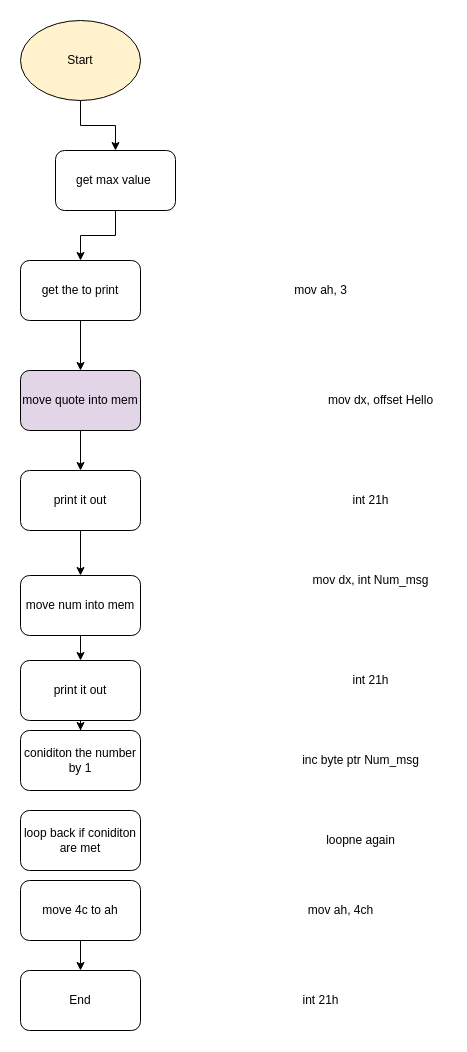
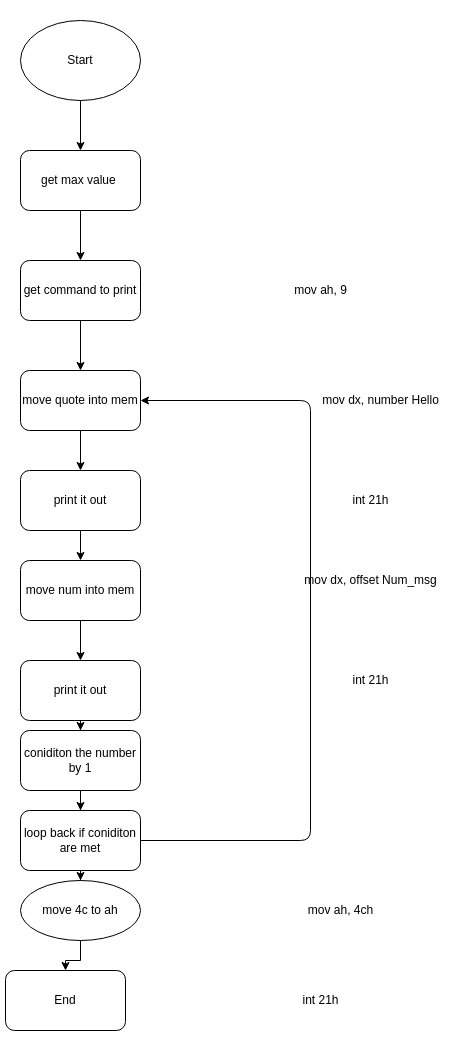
node "Start": fillcolor #fff2cc -> #ffffff
node "get max value": moved (116, 181) -> (81, 181)
node "get the to print": label "get the to print" -> "get command to print"
node "mov ah, 3": label "mov ah, 3" -> "mov ah, 9"
node "move quote into mem": fillcolor #e1d5e7 -> #ffffff
node "mov dx, offset Hello": label "mov dx, offset Hello" -> "mov dx, number Hello"
node "mov dx, int Num_msg": label "mov dx, int Num_msg" -> "mov dx, offset Num_msg"
node "move num into mem": moved (81, 606) -> (81, 591)
edge "loop back if coniditon are met" -> "move quote into mem": added
node "inc byte ptr Num_msg": removed
edge "coniditon the number by 1" -> "loop back if coniditon are met": added
node "loopne again": removed
edge "loop back if coniditon are met" -> "move 4c to ah": added
node "move 4c to ah": shape rounded rectangle -> ellipse
node "End": moved (81, 1001) -> (66, 1001)
